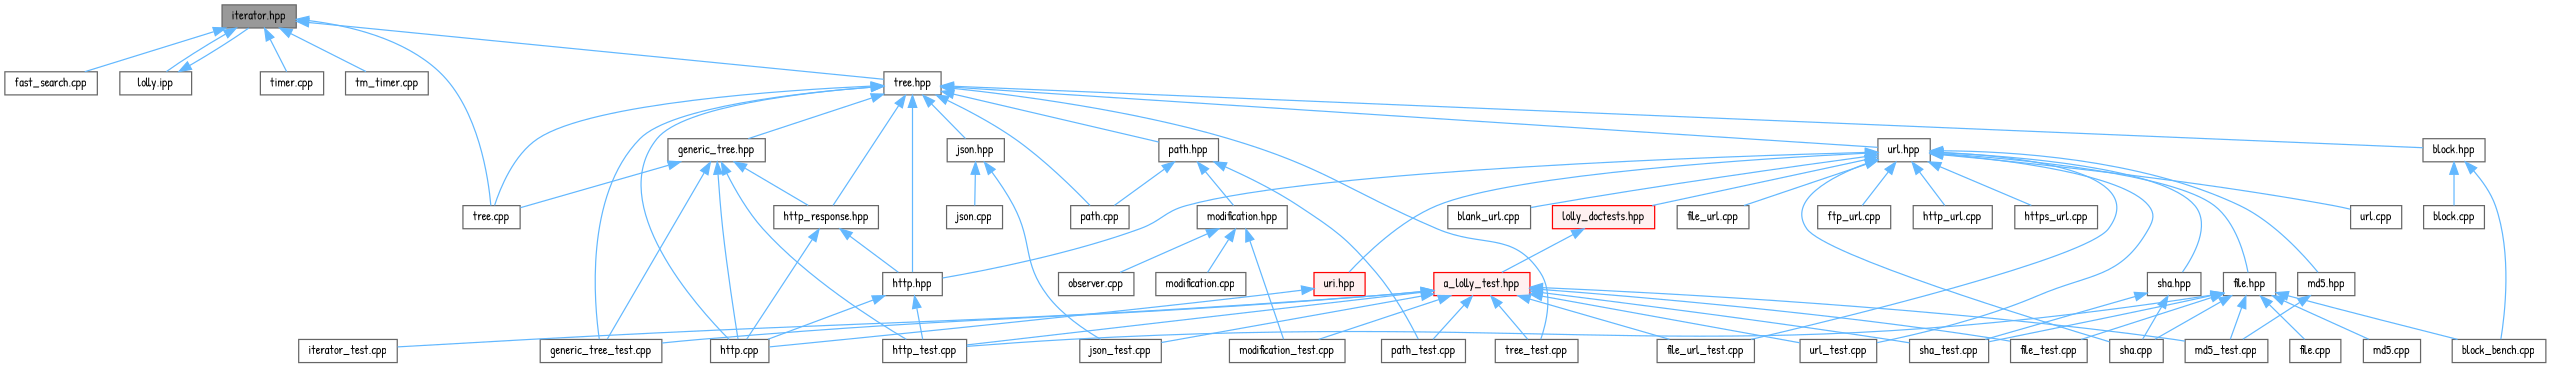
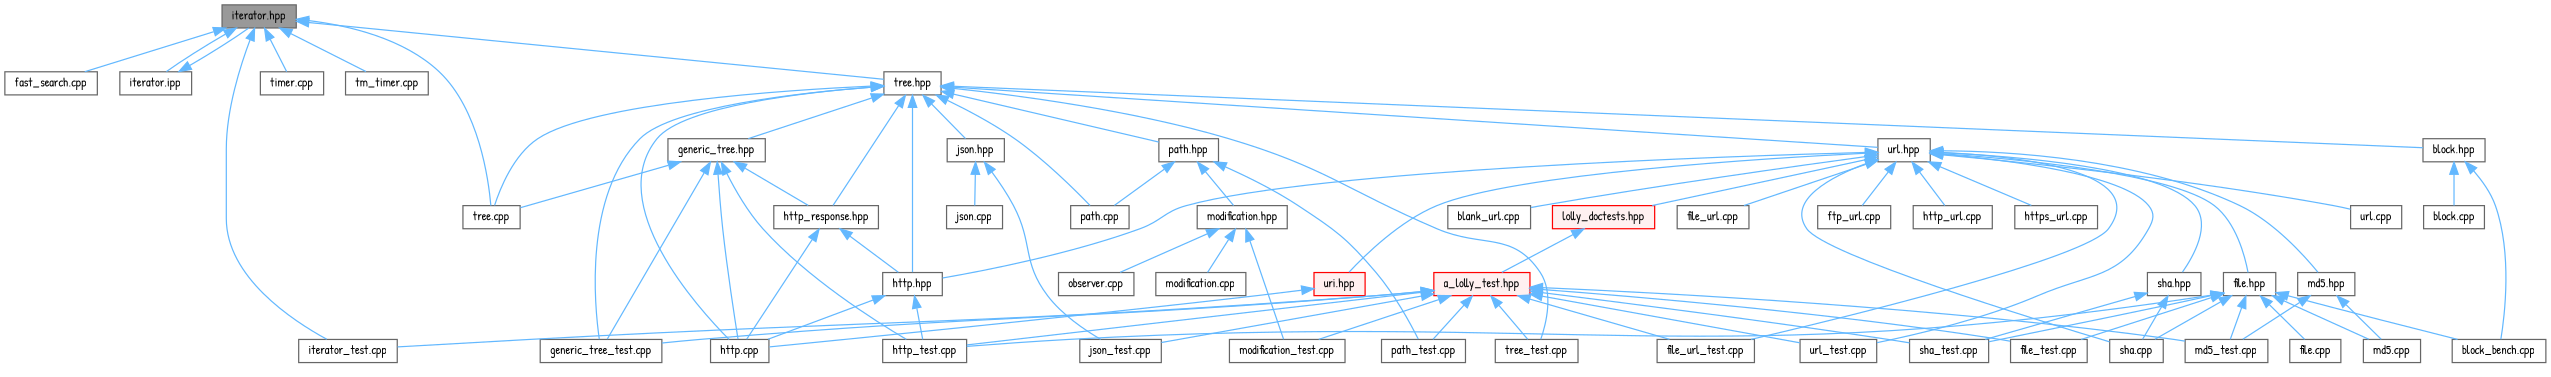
node "lolly.ipp": label "lolly.ipp" -> "iterator.ipp"
edge "iterator_test.cpp" -> "iterator.hpp": added
edge "md5.cpp" -> "md5.hpp": added
